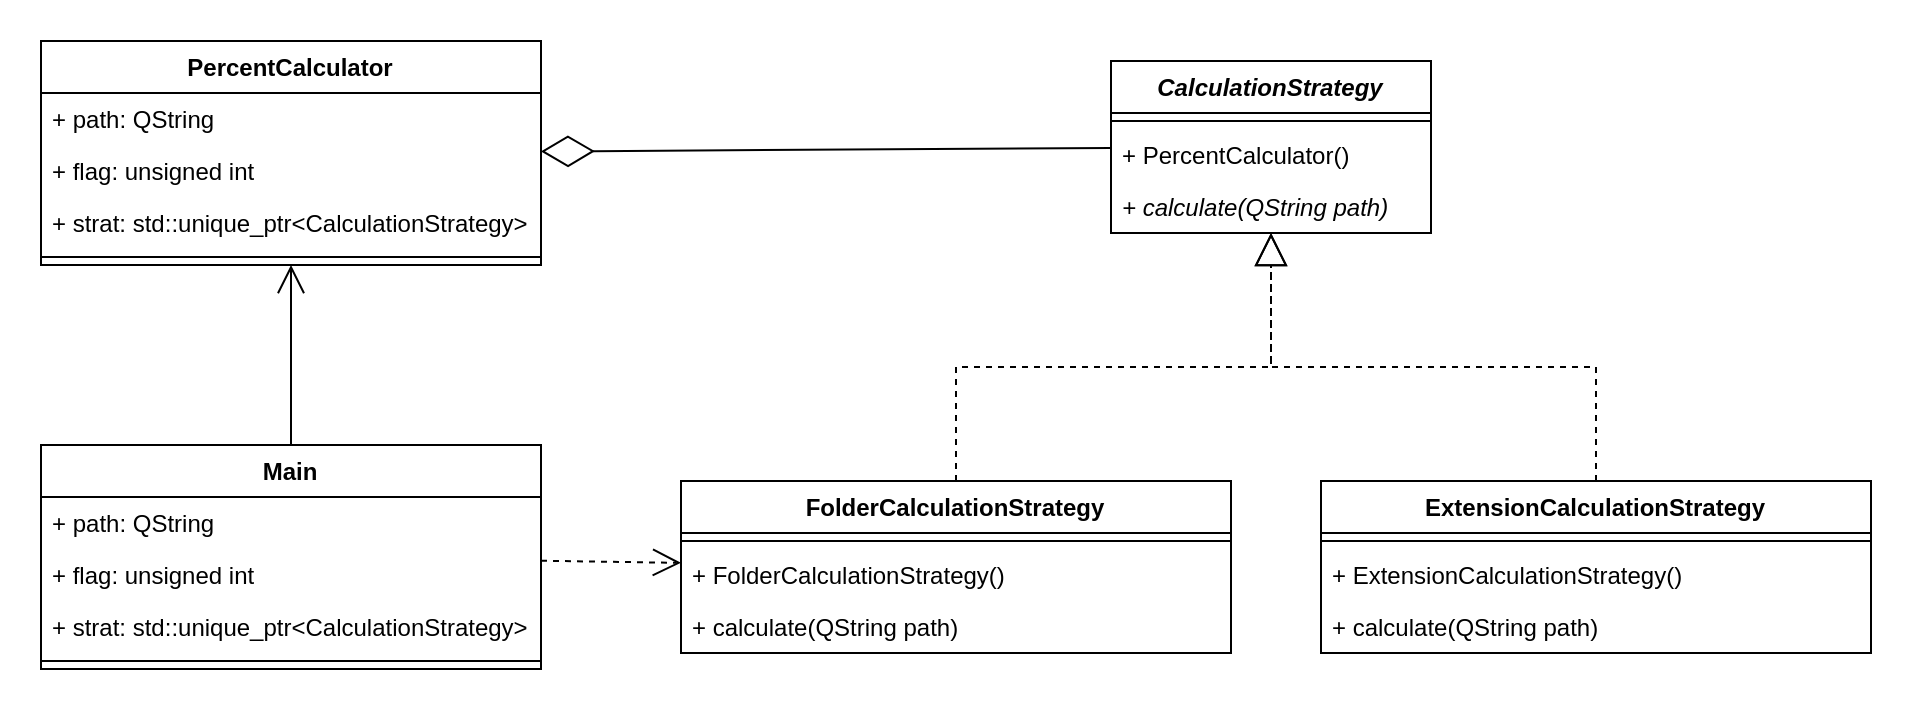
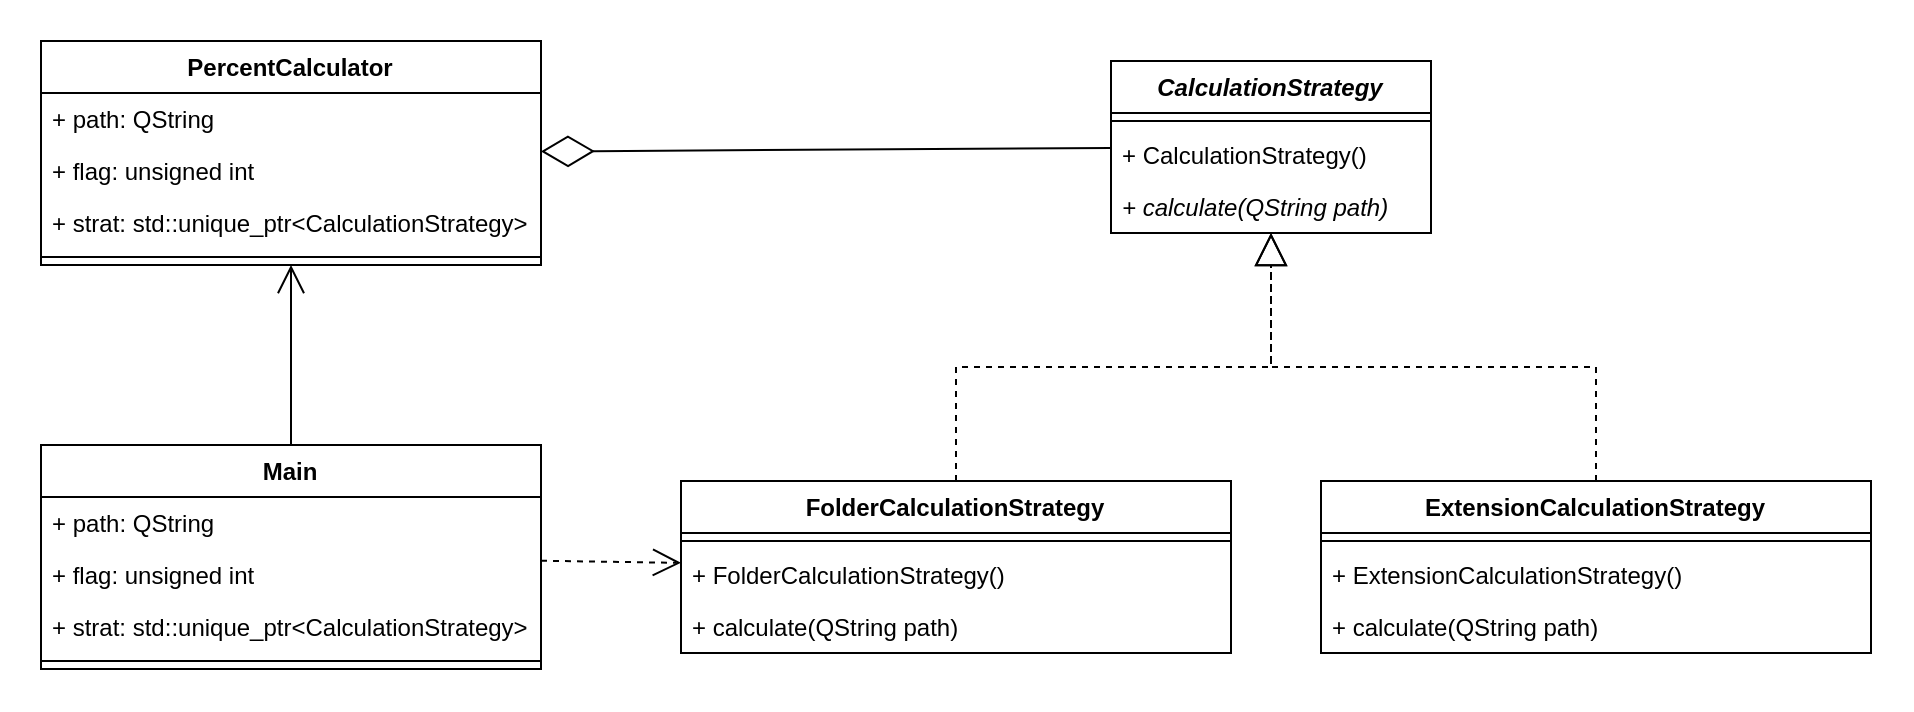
node "+ PercentCalculator()": label "+ PercentCalculator()" -> "+ CalculationStrategy()"
